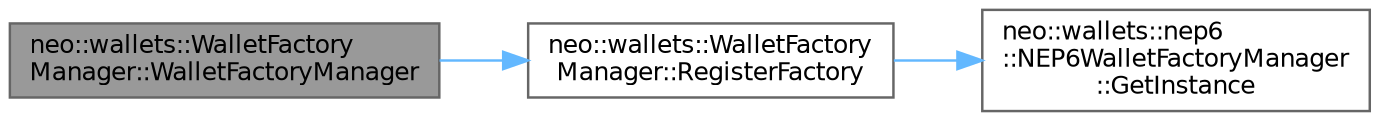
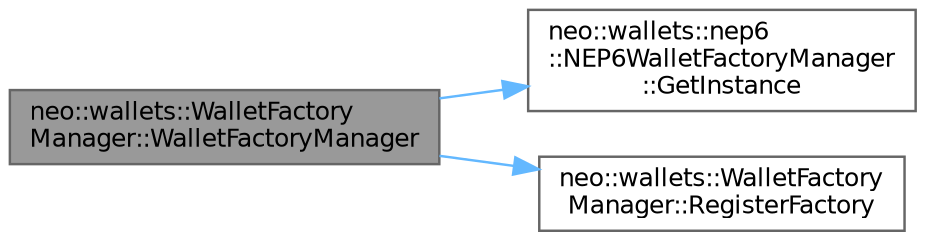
edge "neo::wallets::WalletFactory Manager::RegisterFactory" -> "neo::wallets::nep6 ::NEP6WalletFactoryManager ::GetInstance": now "neo::wallets::WalletFactory Manager::WalletFactoryManager" -> "neo::wallets::nep6 ::NEP6WalletFactoryManager ::GetInstance"
